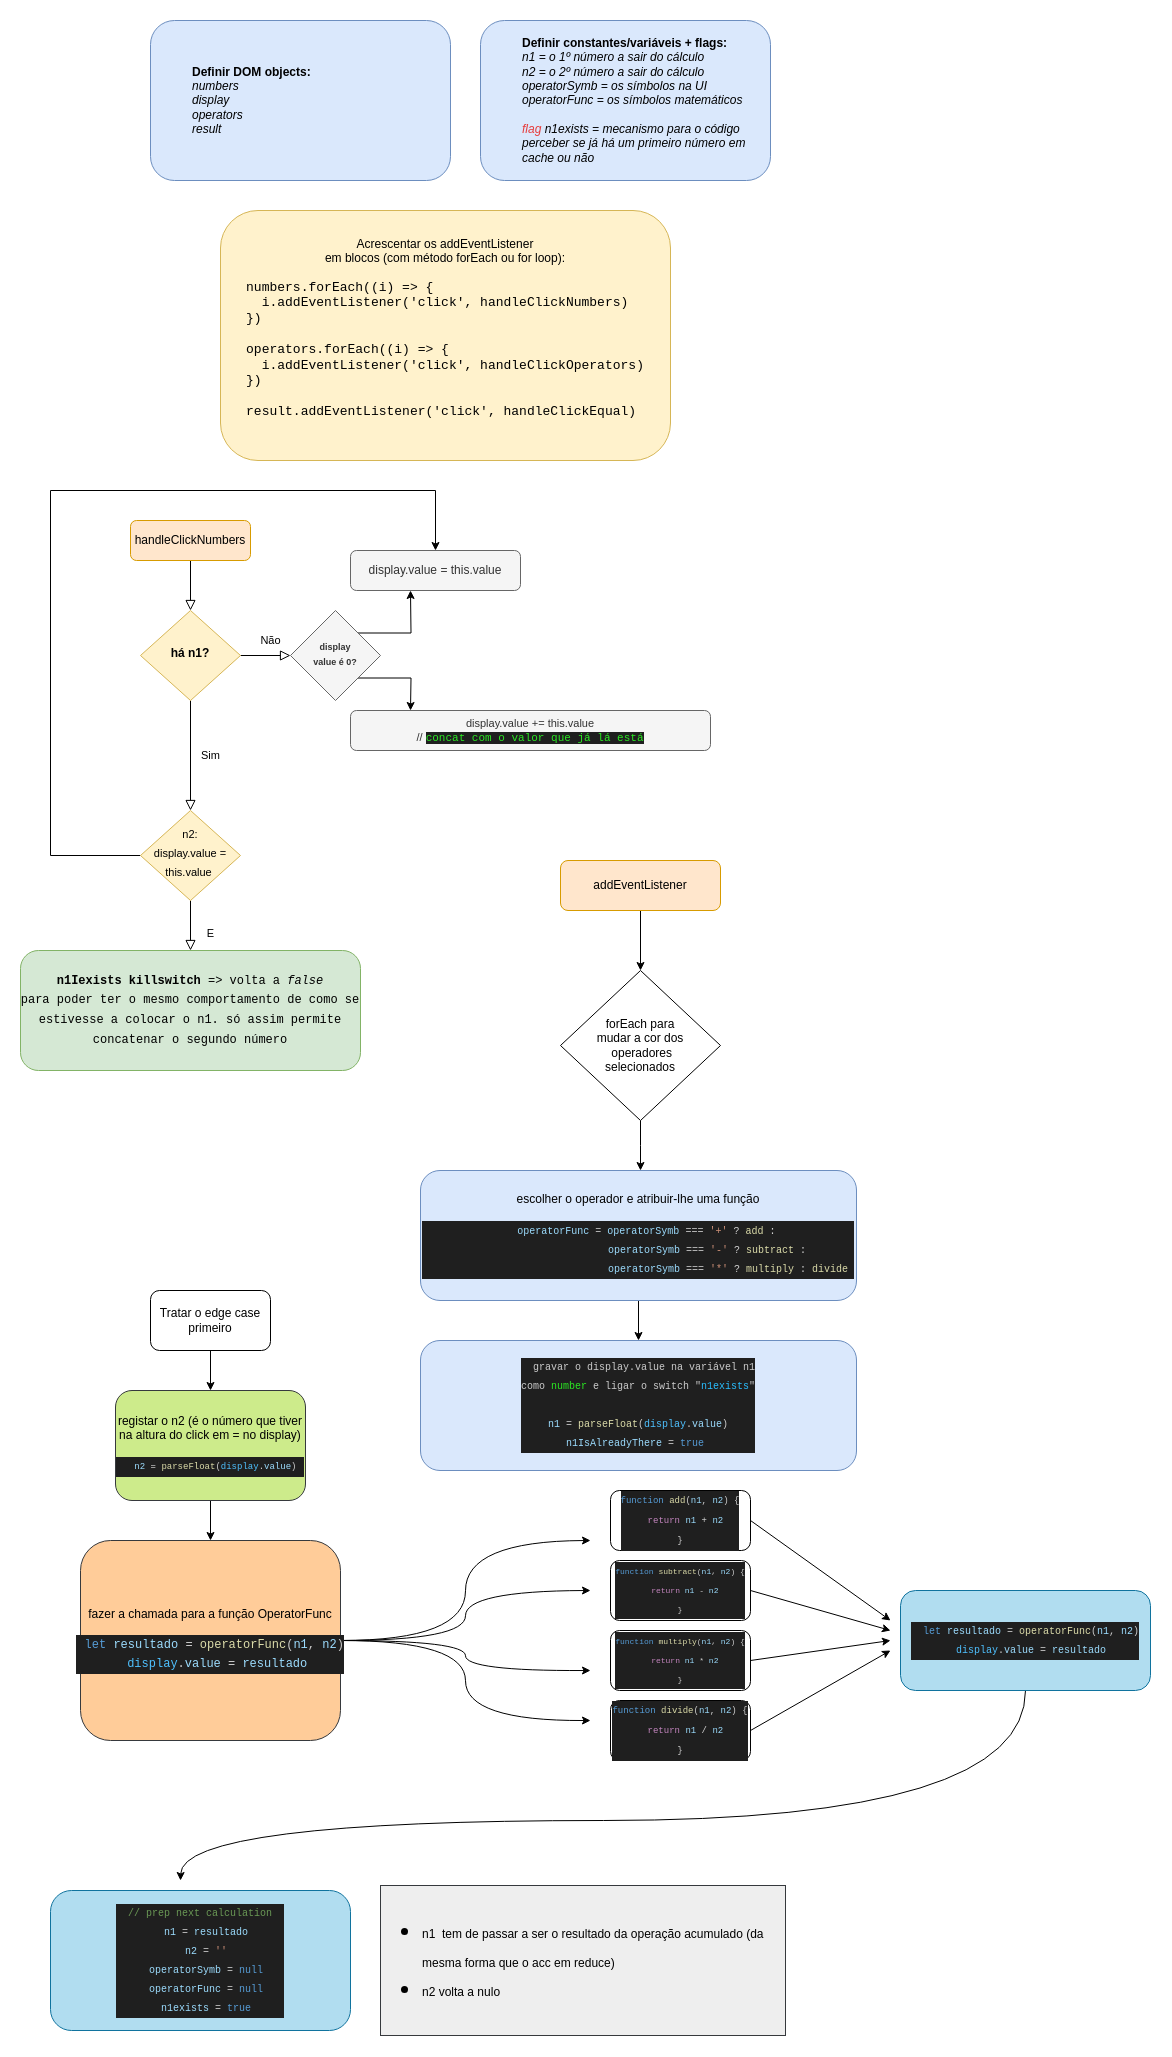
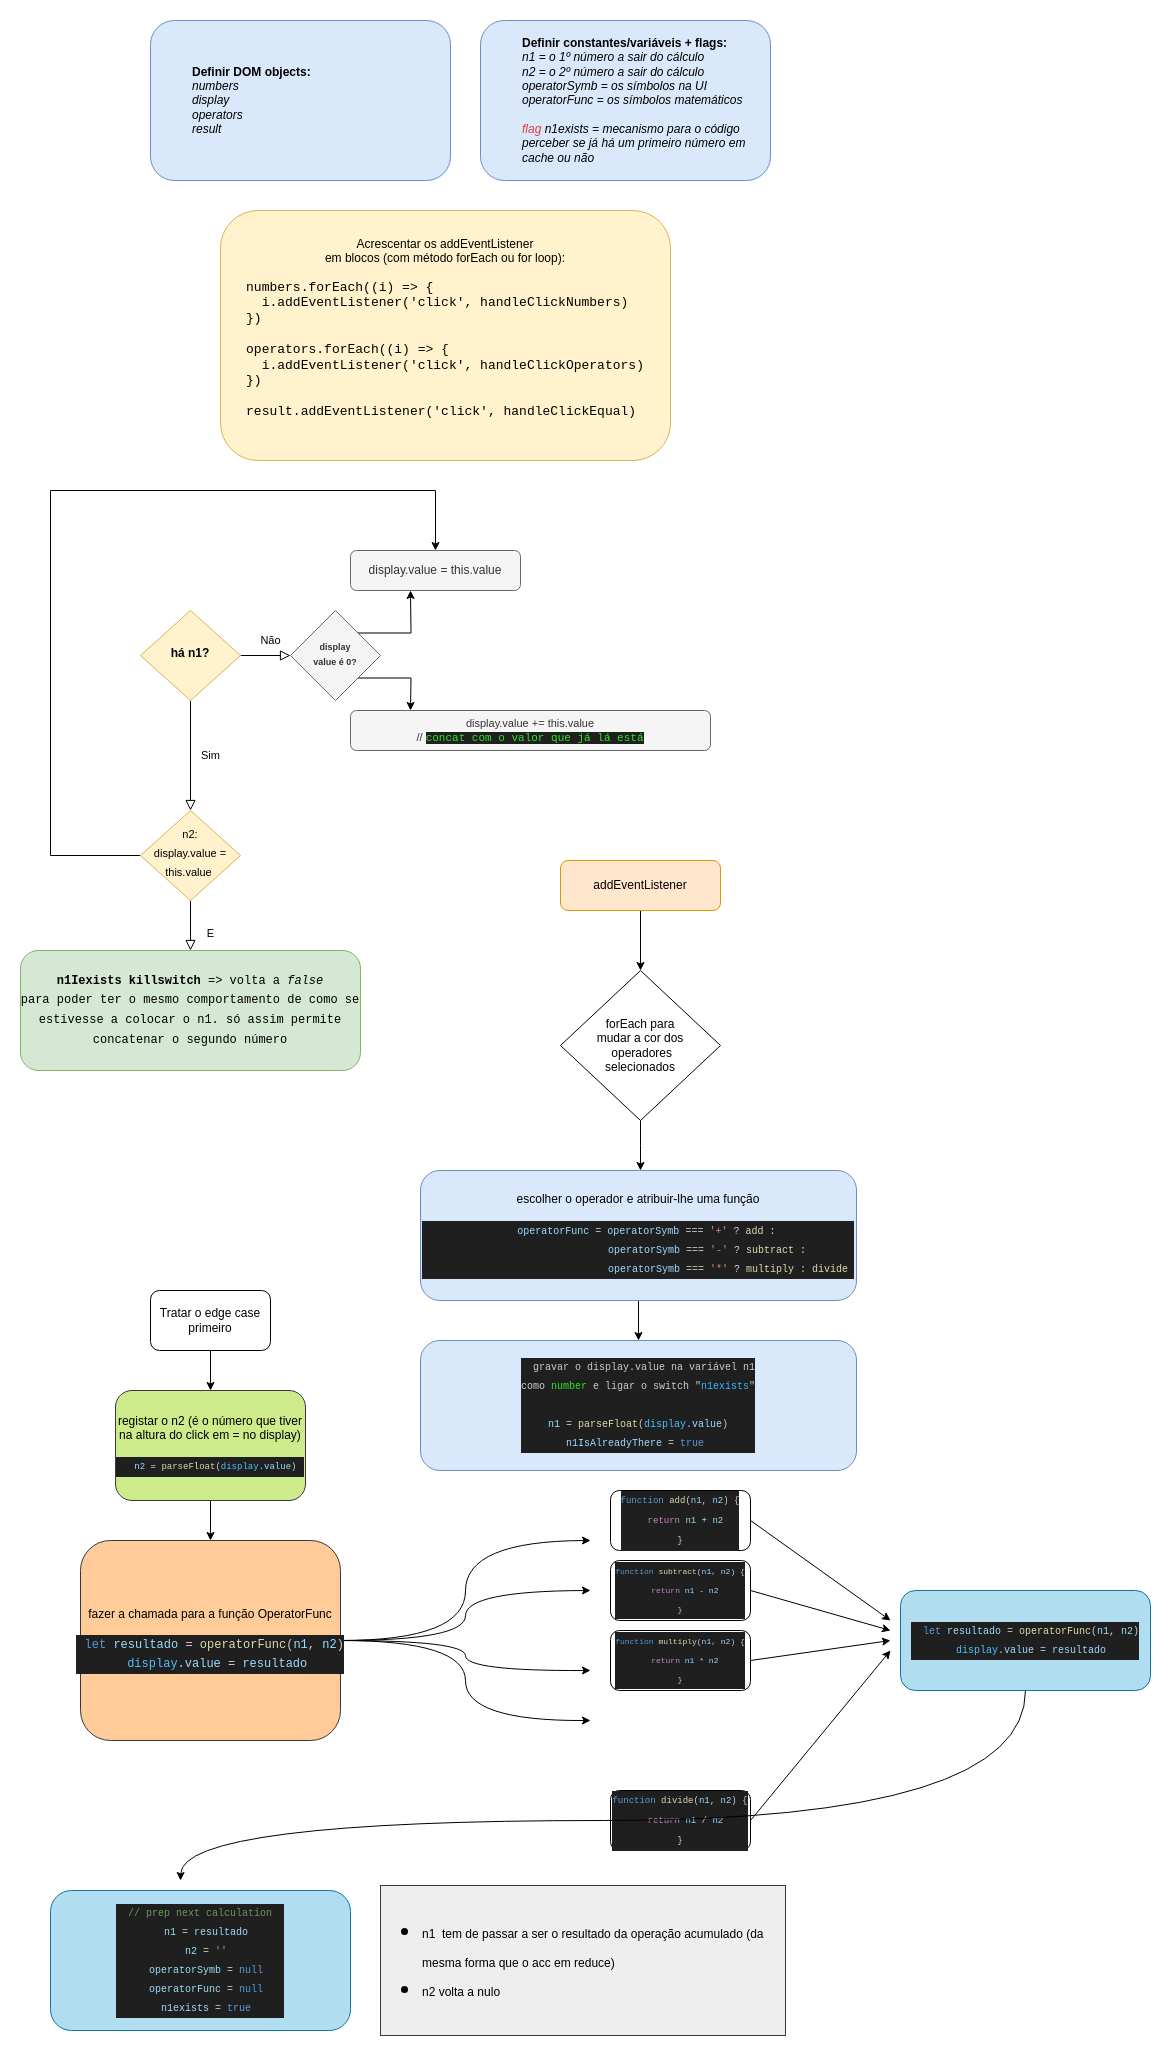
node "handleClickNumbers": removed
edge "handleClickNumbers" -> "há n1?": removed
node "function divide(n1, n2) { return n1 / n2 }": moved (681, 1731) -> (681, 1821)
